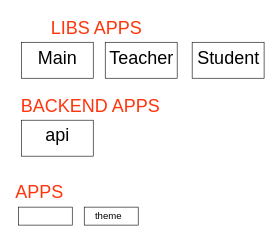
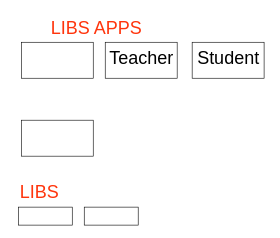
node "Main": removed
node "BACKEND APPS": removed
node "api": removed
node "APPS": label "APPS" -> "LIBS"
node "theme": removed
